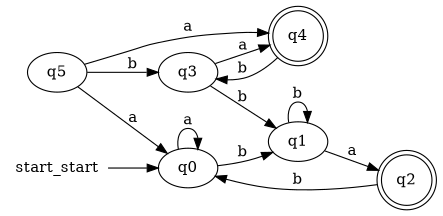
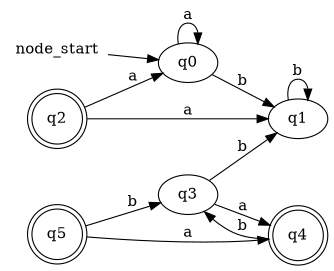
node "q5": shape ellipse -> doublecircle
edge "q5" -> "q0": removed, label "a"
edge "q1" -> "q2": reversed
node "start_start": label "start_start" -> "node_start"
edge "q2" -> "q0": label "b" -> "a"
